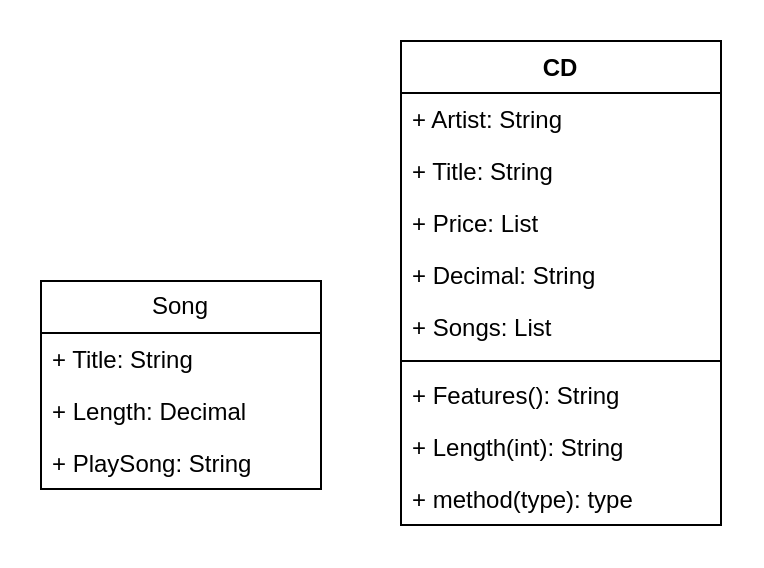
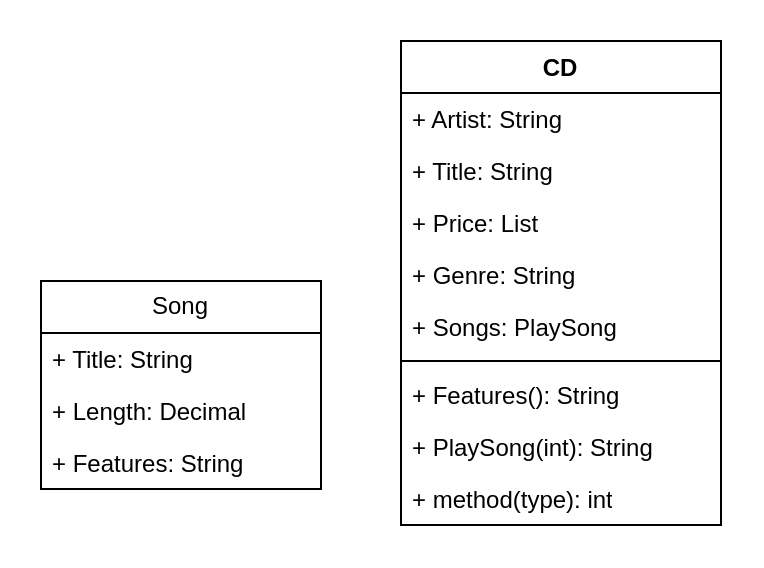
node "+ Decimal: String": label "+ Decimal: String" -> "+ Genre: String"
node "+ Songs: List": label "+ Songs: List" -> "+ Songs: PlaySong"
node "+ Length(int): String": label "+ Length(int): String" -> "+ PlaySong(int): String"
node "+ PlaySong: String": label "+ PlaySong: String" -> "+ Features: String"
node "+ method(type): type": label "+ method(type): type" -> "+ method(type): int"
